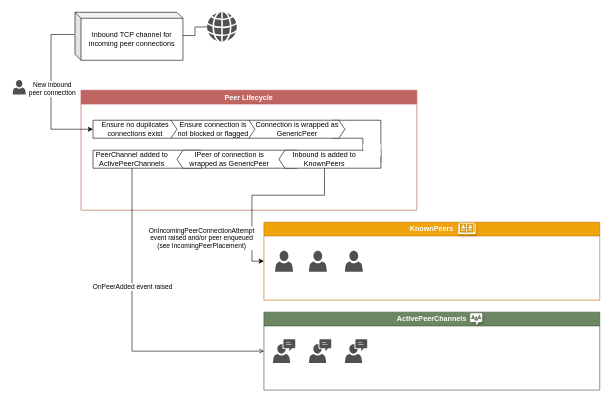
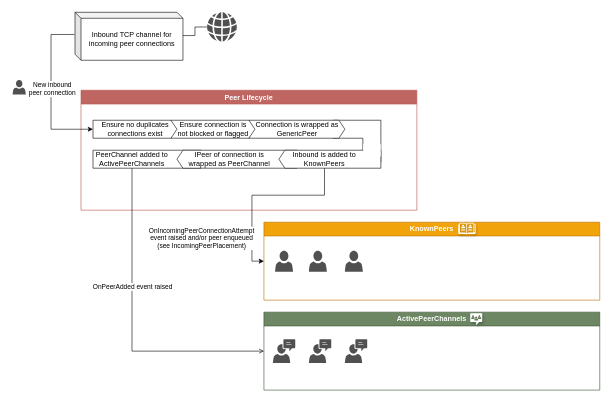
node "IPeer of connection is wrapped as GenericPeer": label "IPeer of connection is wrapped as GenericPeer" -> "IPeer of connection is wrapped as PeerChannel"
